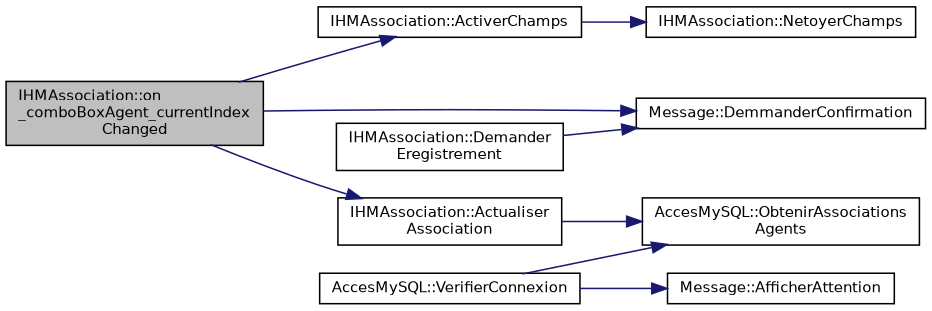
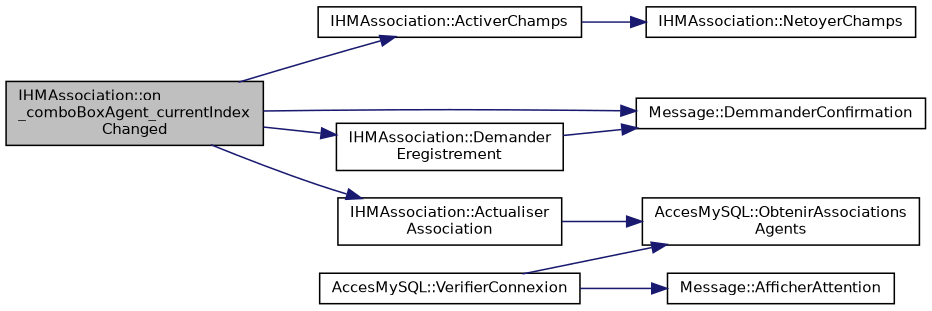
edge "IHMAssociation::on _comboBoxAgent_currentIndex Changed" -> "IHMAssociation::Demander Eregistrement": added
